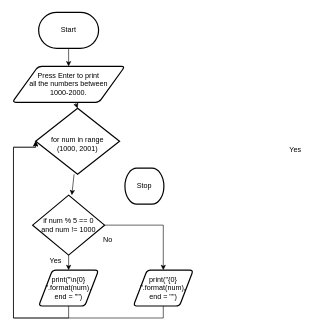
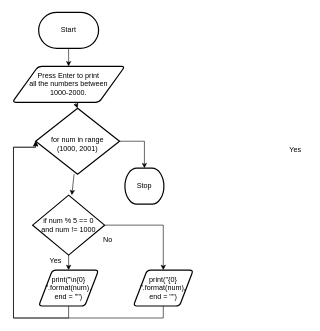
edge "for num in range (1000, 2001)" -> "Stop": added
